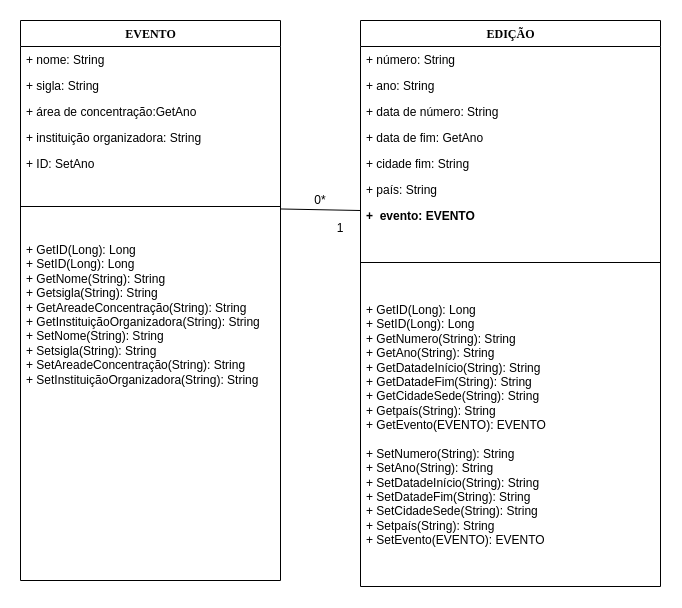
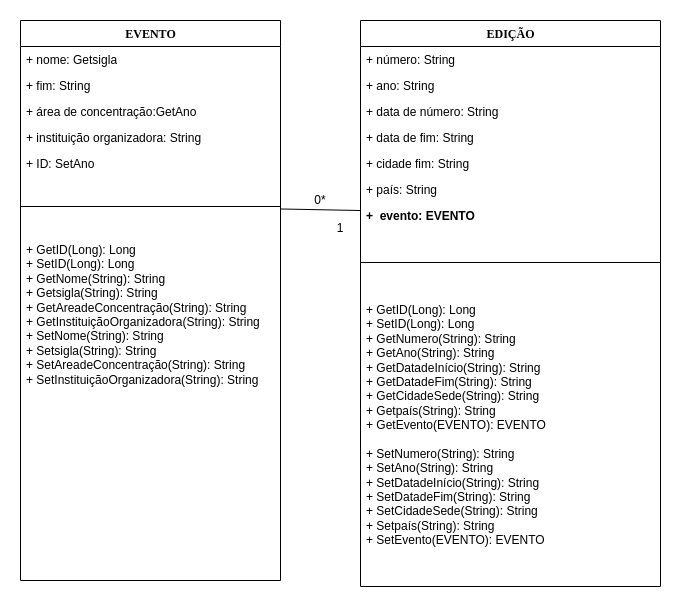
node "+ nome: String": label "+ nome: String" -> "+ nome: Getsigla"
node "+ sigla: String": label "+ sigla: String" -> "+ fim: String"
node "+ data de fim: GetAno": label "+ data de fim: GetAno" -> "+ data de fim: String"
